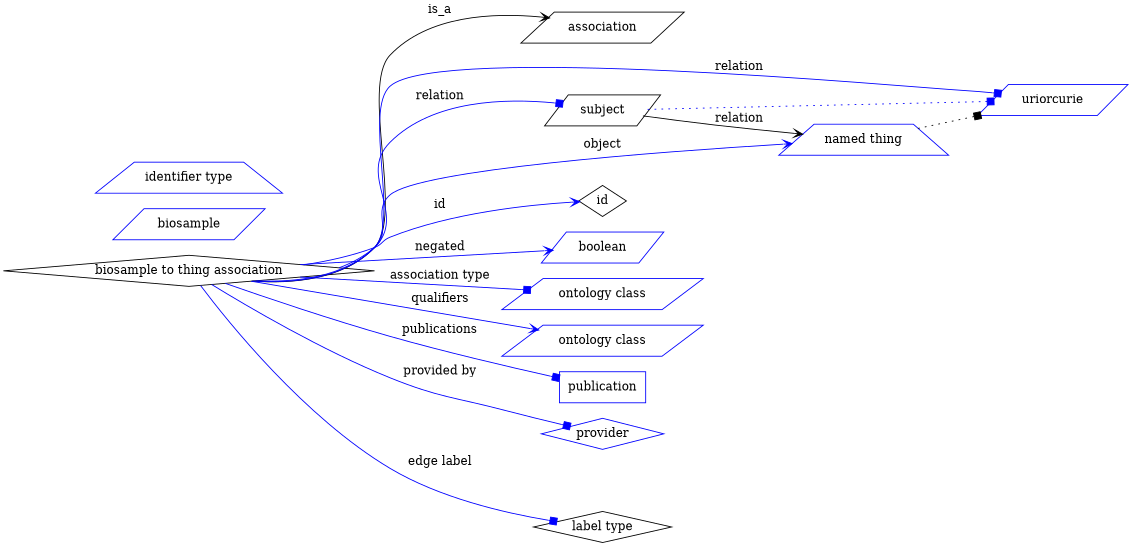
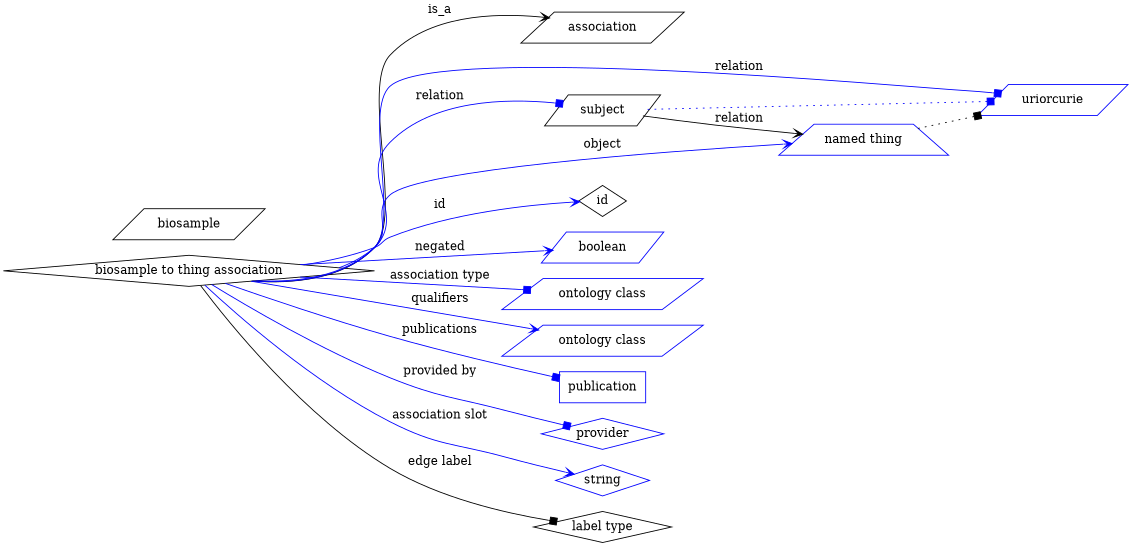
node "identifier type": removed
node "biosample": color blue -> black
edge "biosample to thing association" -> "label type": color blue -> black
node "string": added
